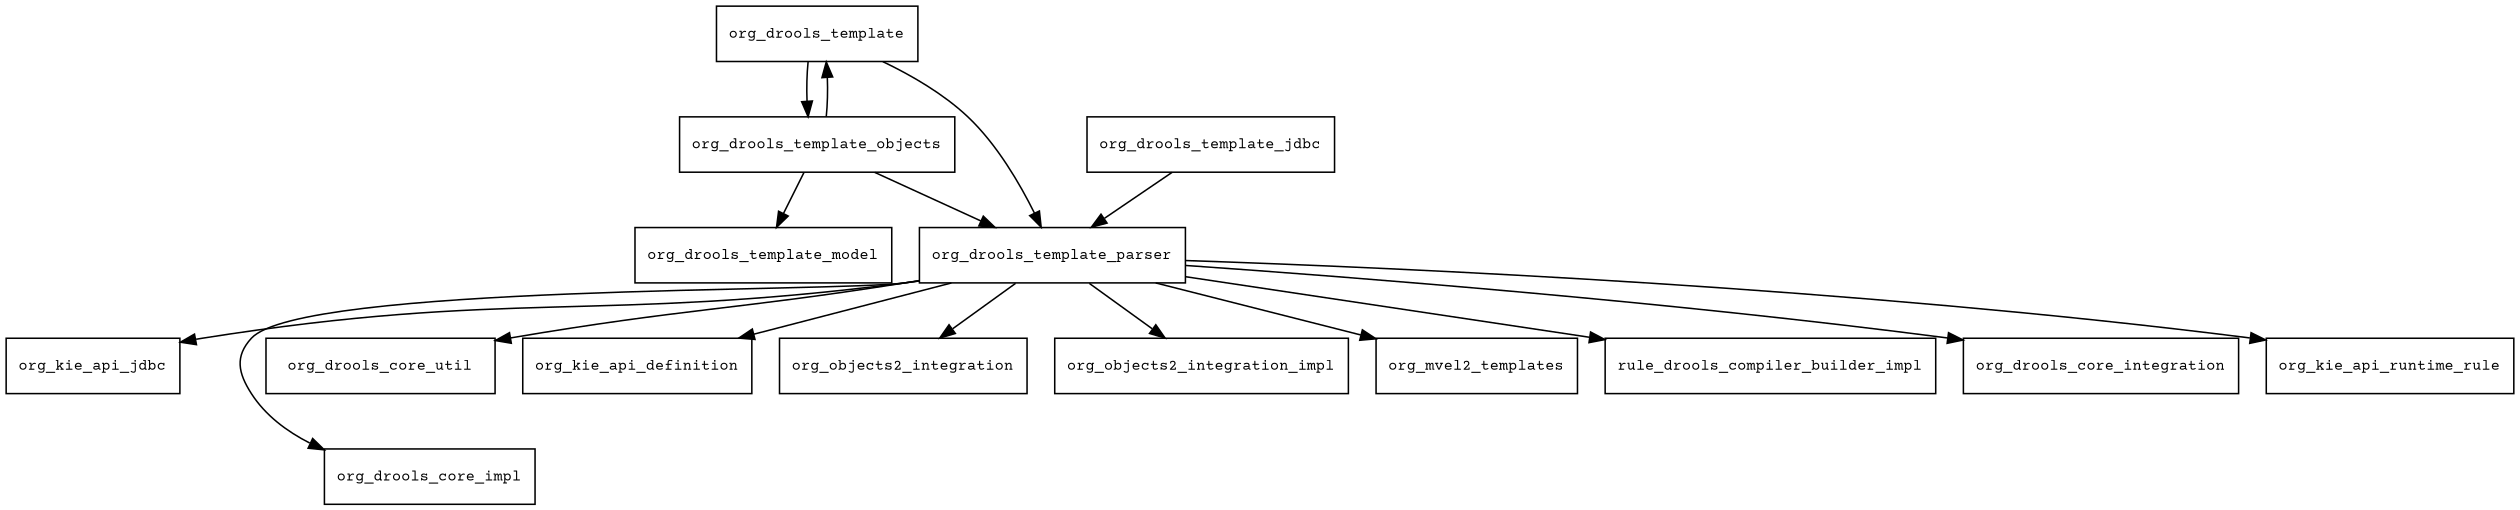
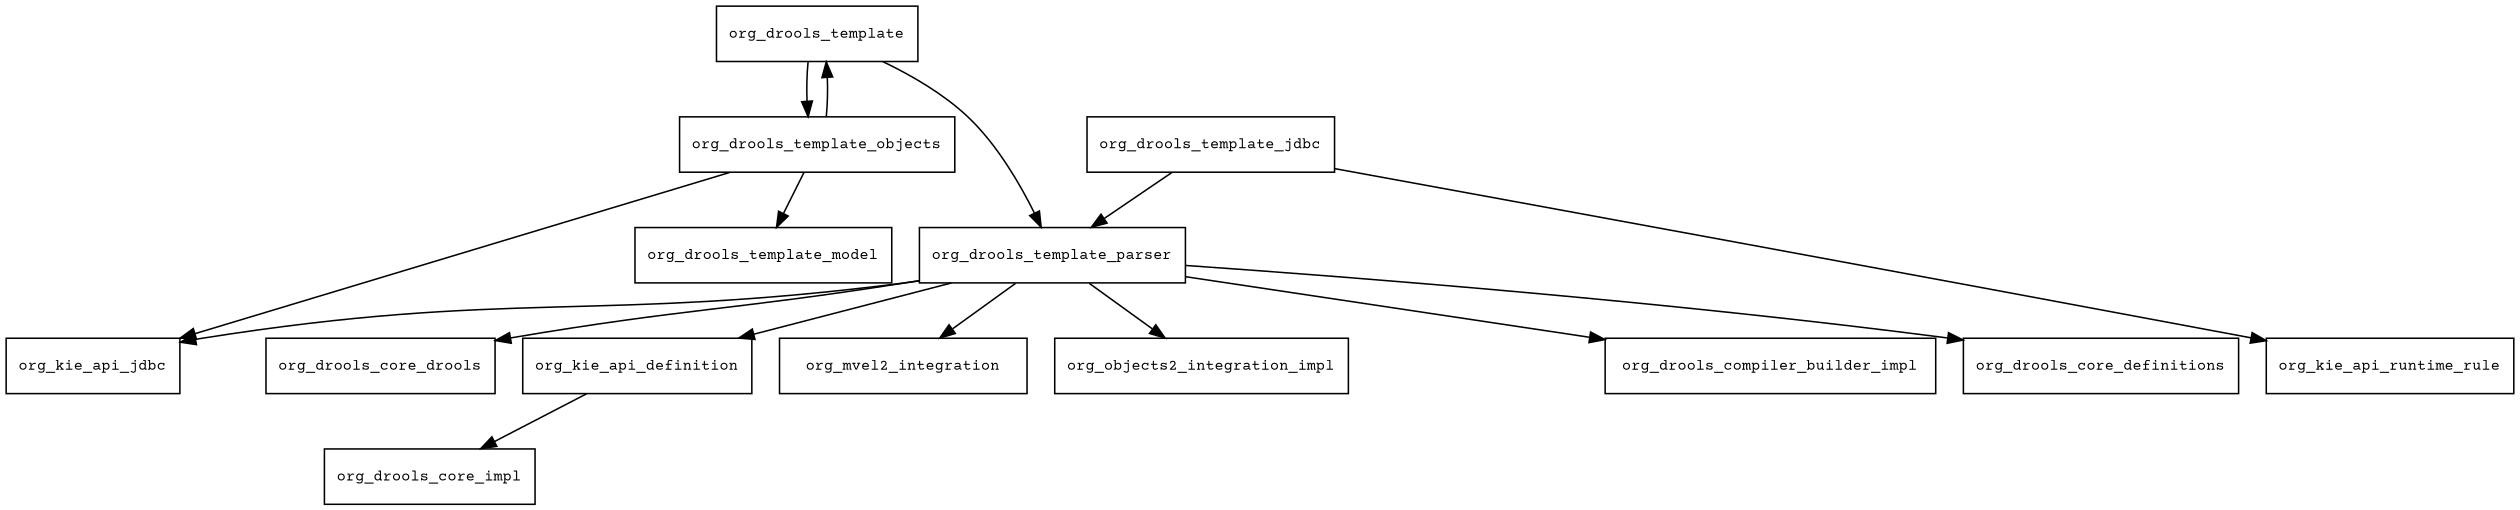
edge "org_drools_template_objects" -> "org_drools_template_parser": now "org_drools_template_objects" -> "org_kie_api_jdbc"
edge "org_drools_template_parser" -> "org_kie_api_runtime_rule": now "org_drools_template_jdbc" -> "org_kie_api_runtime_rule"
edge "org_drools_template_parser" -> "org_drools_core_impl": now "org_kie_api_definition" -> "org_drools_core_impl"
node "org_drools_core_util": label "org_drools_core_util" -> "org_drools_core_drools"
node "org_objects2_integration": label "org_objects2_integration" -> "org_mvel2_integration"
node "org_mvel2_templates": removed
node "rule_drools_compiler_builder_impl": label "rule_drools_compiler_builder_impl" -> "org_drools_compiler_builder_impl"
node "org_drools_core_integration": label "org_drools_core_integration" -> "org_drools_core_definitions"
